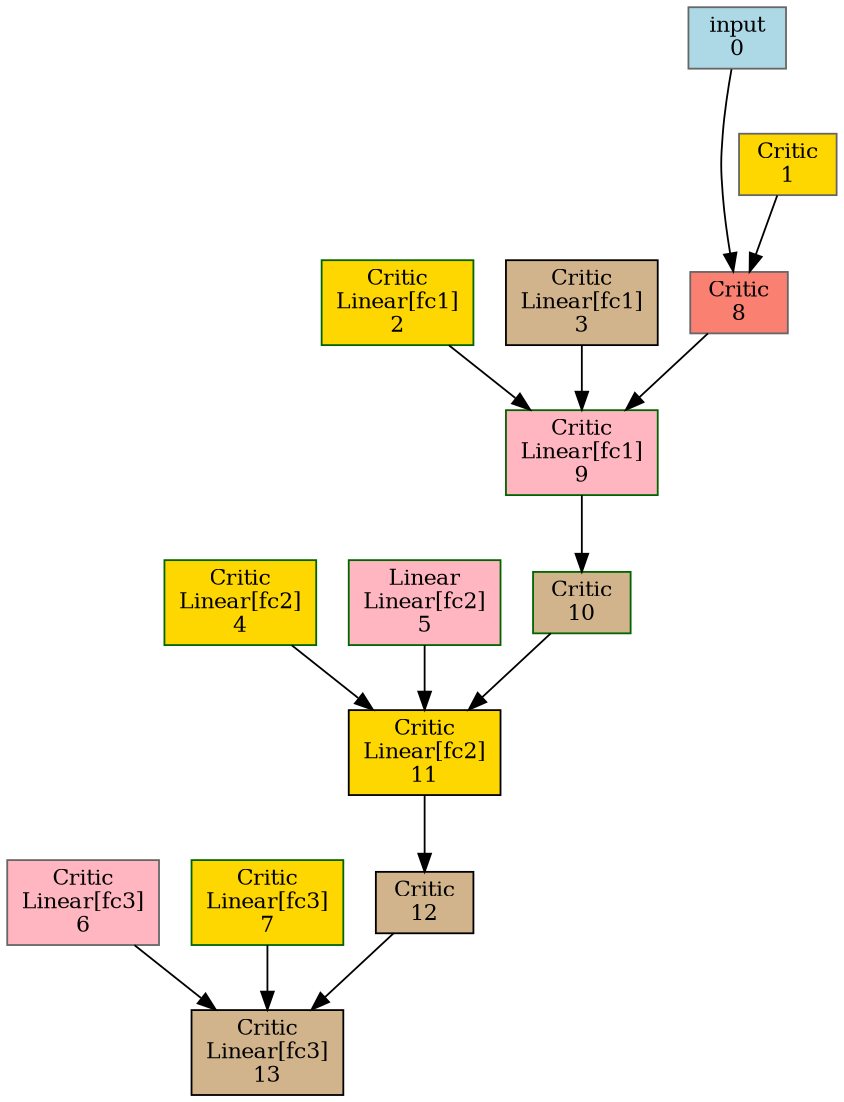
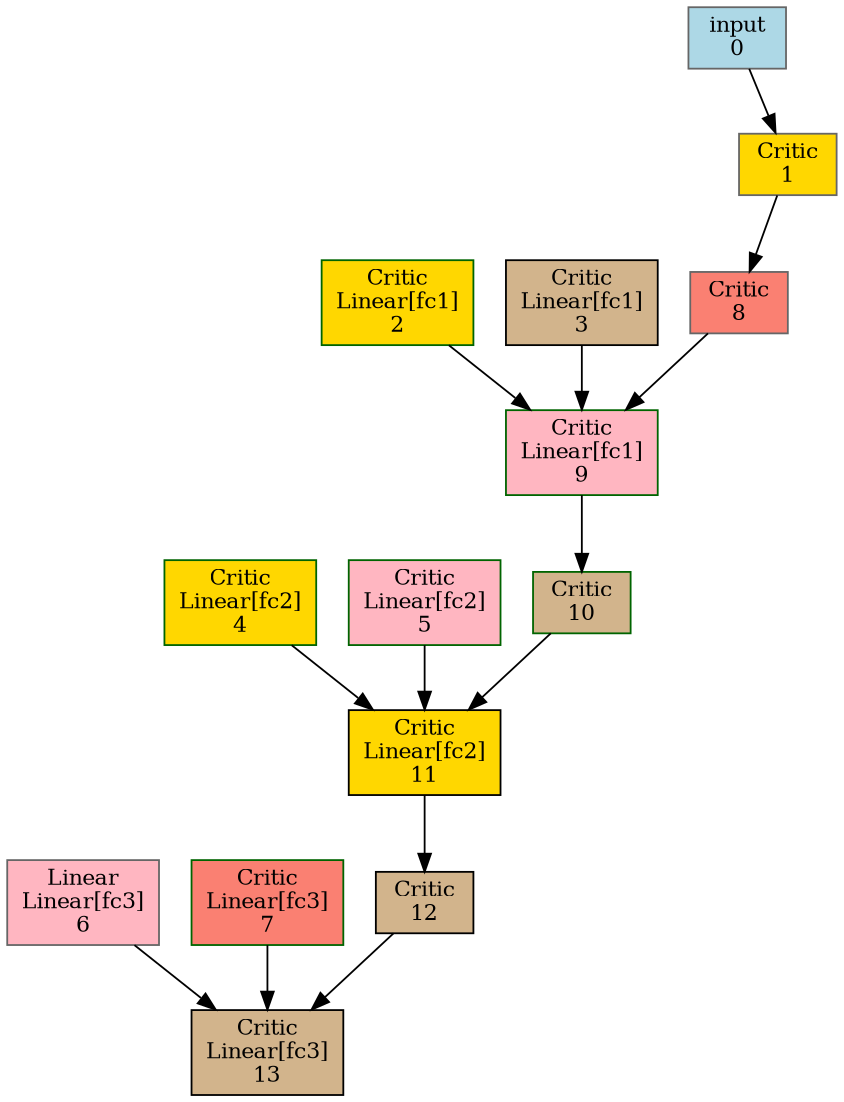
edge "input 0" -> "Critic 8": now "input 0" -> "Critic 1"
node "Linear Linear[fc2] 5": label "Linear Linear[fc2] 5" -> "Critic Linear[fc2] 5"
node "Critic Linear[fc3] 6": label "Critic Linear[fc3] 6" -> "Linear Linear[fc3] 6"
node "Critic Linear[fc3] 7": fillcolor gold -> salmon
